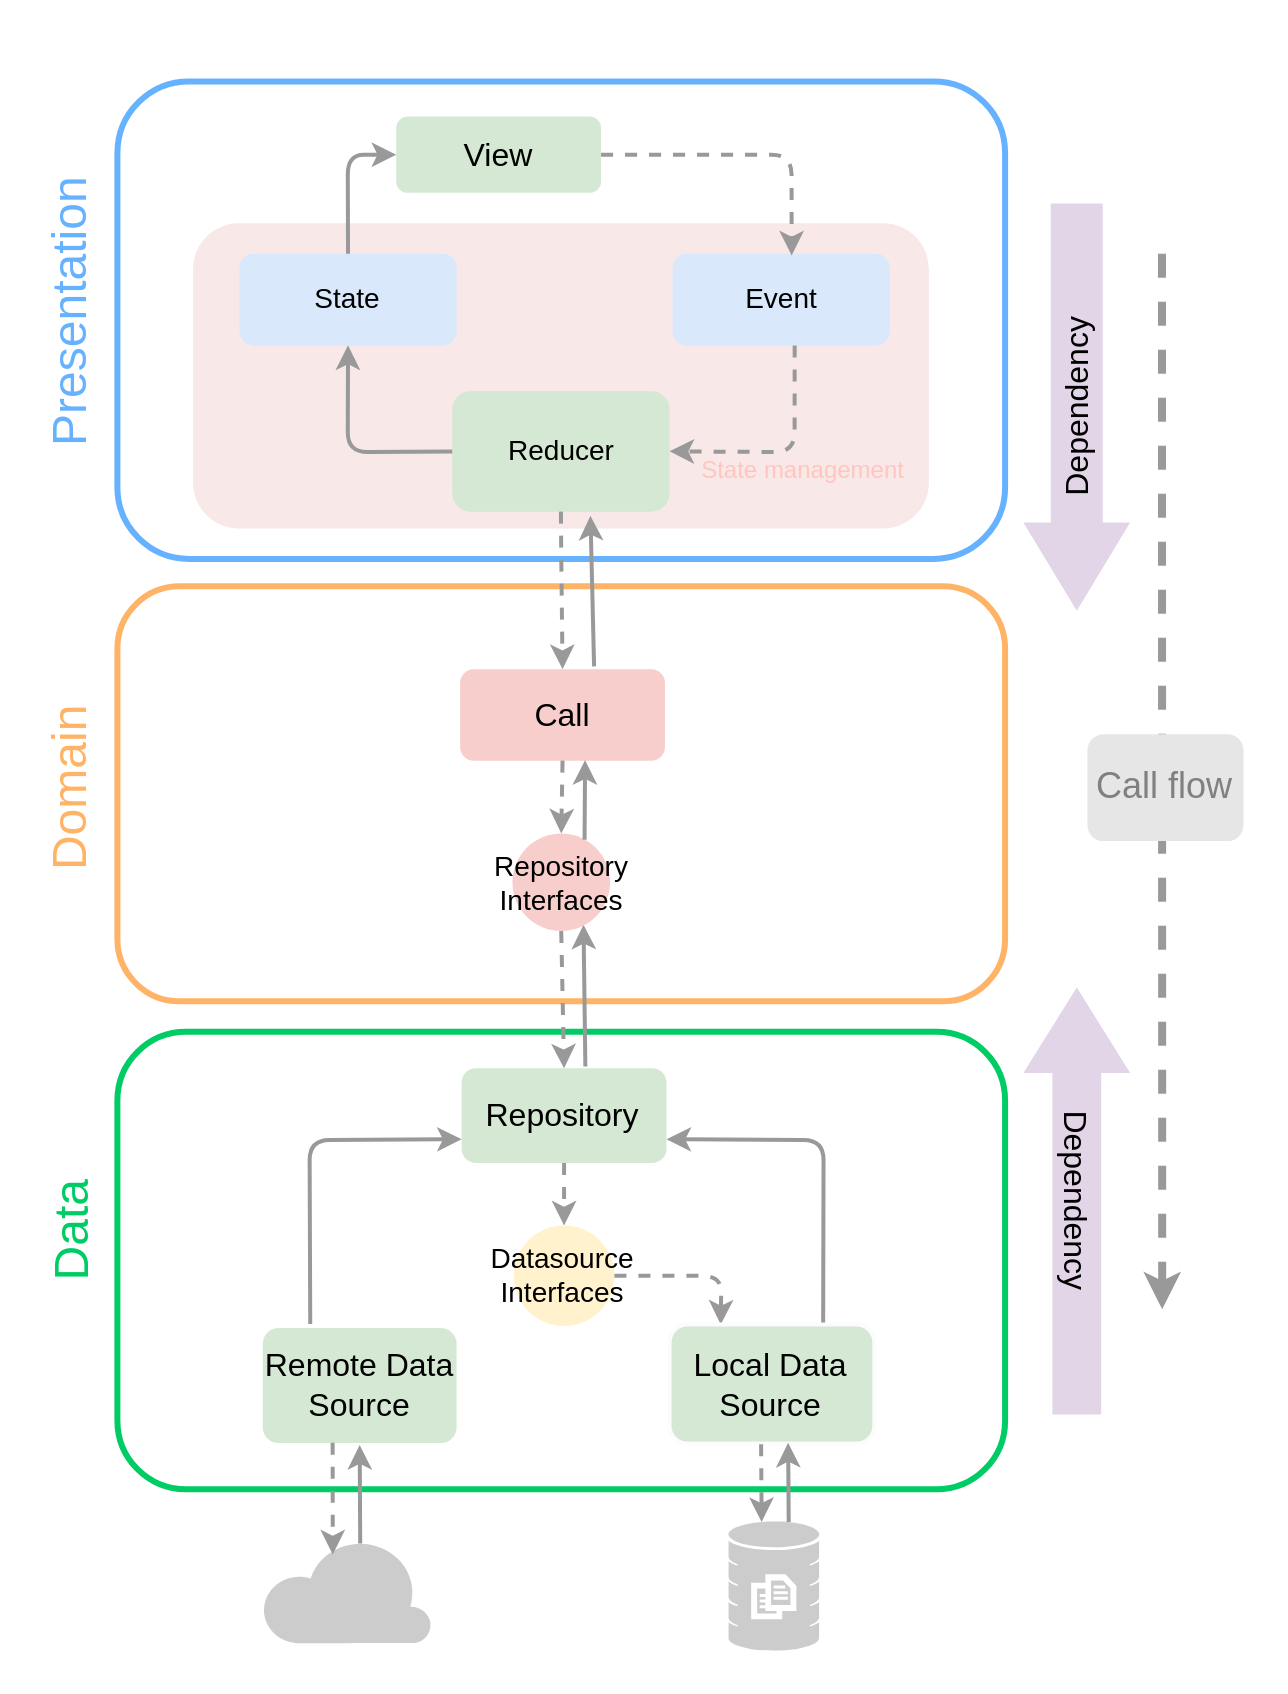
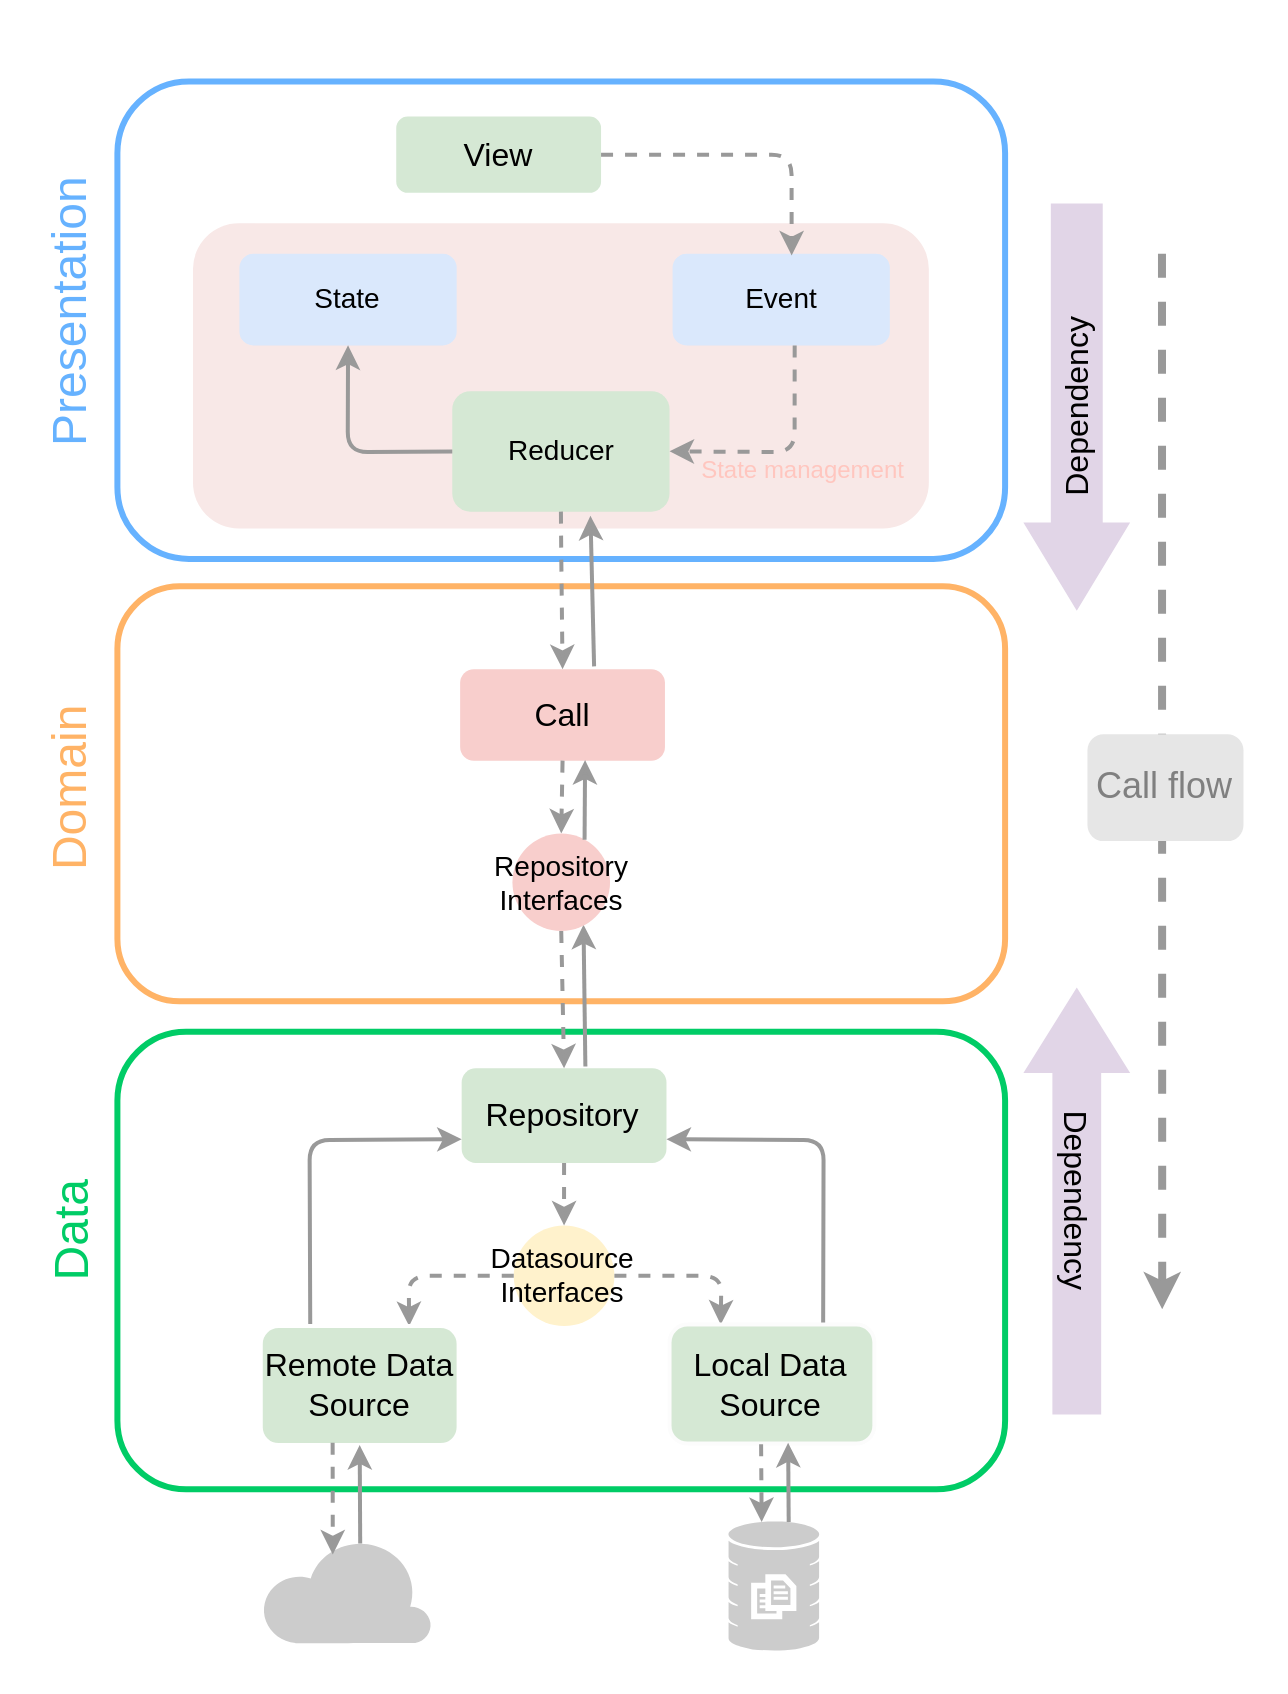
edge "State" -> "View": removed
edge "Datasource Interfaces" -> "Remote Data Source": added
